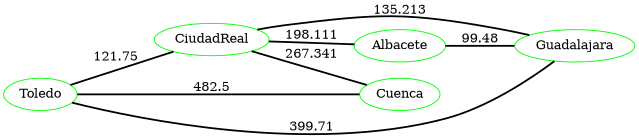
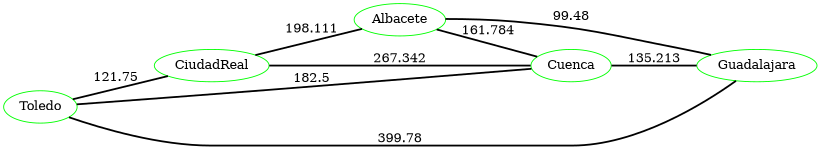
edge "CiudadReal" -- "Guadalajara": now "Cuenca" -- "Guadalajara"
edge "Albacete" -- "Cuenca": added, label "161.784"
edge "CiudadReal" -- "Cuenca": label "267.341" -> "267.342"
edge "Toledo" -- "Cuenca": label "482.5" -> "182.5"
edge "Guadalajara" -- "Toledo": label "399.71" -> "399.78"
